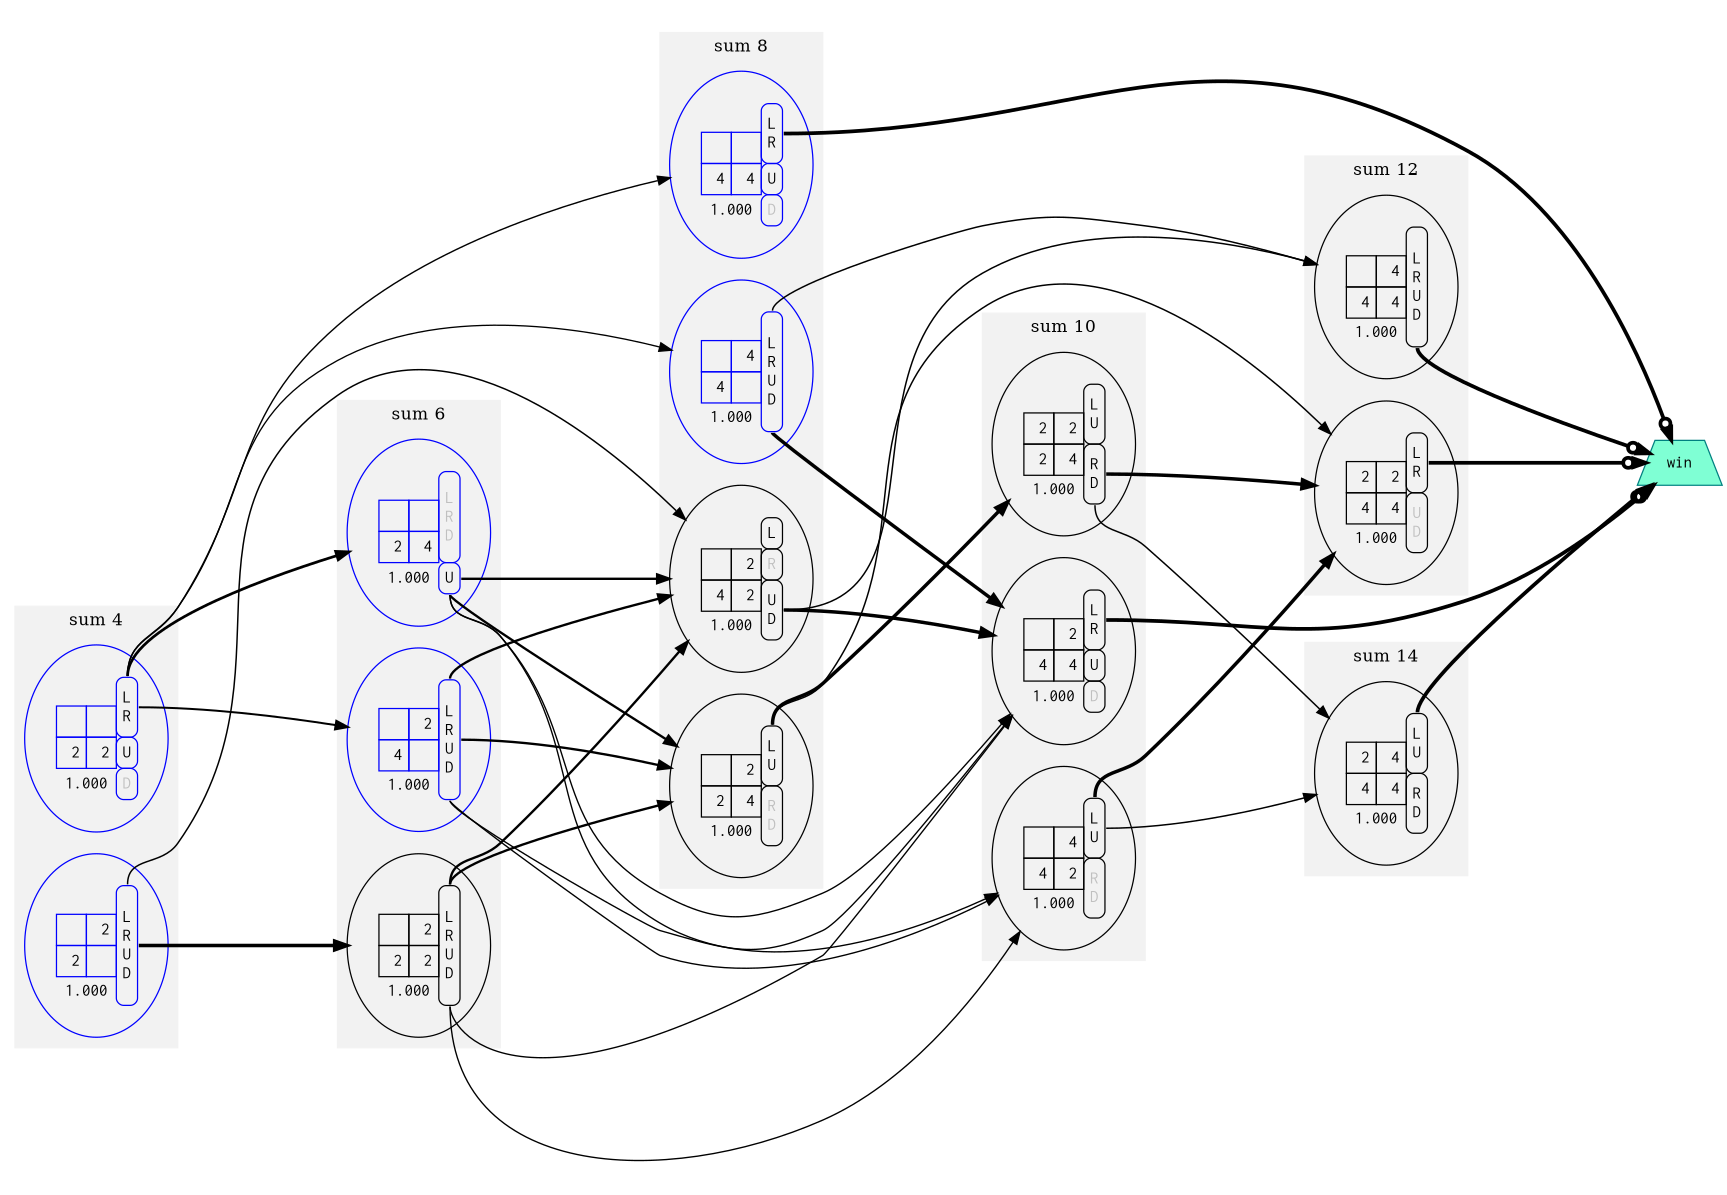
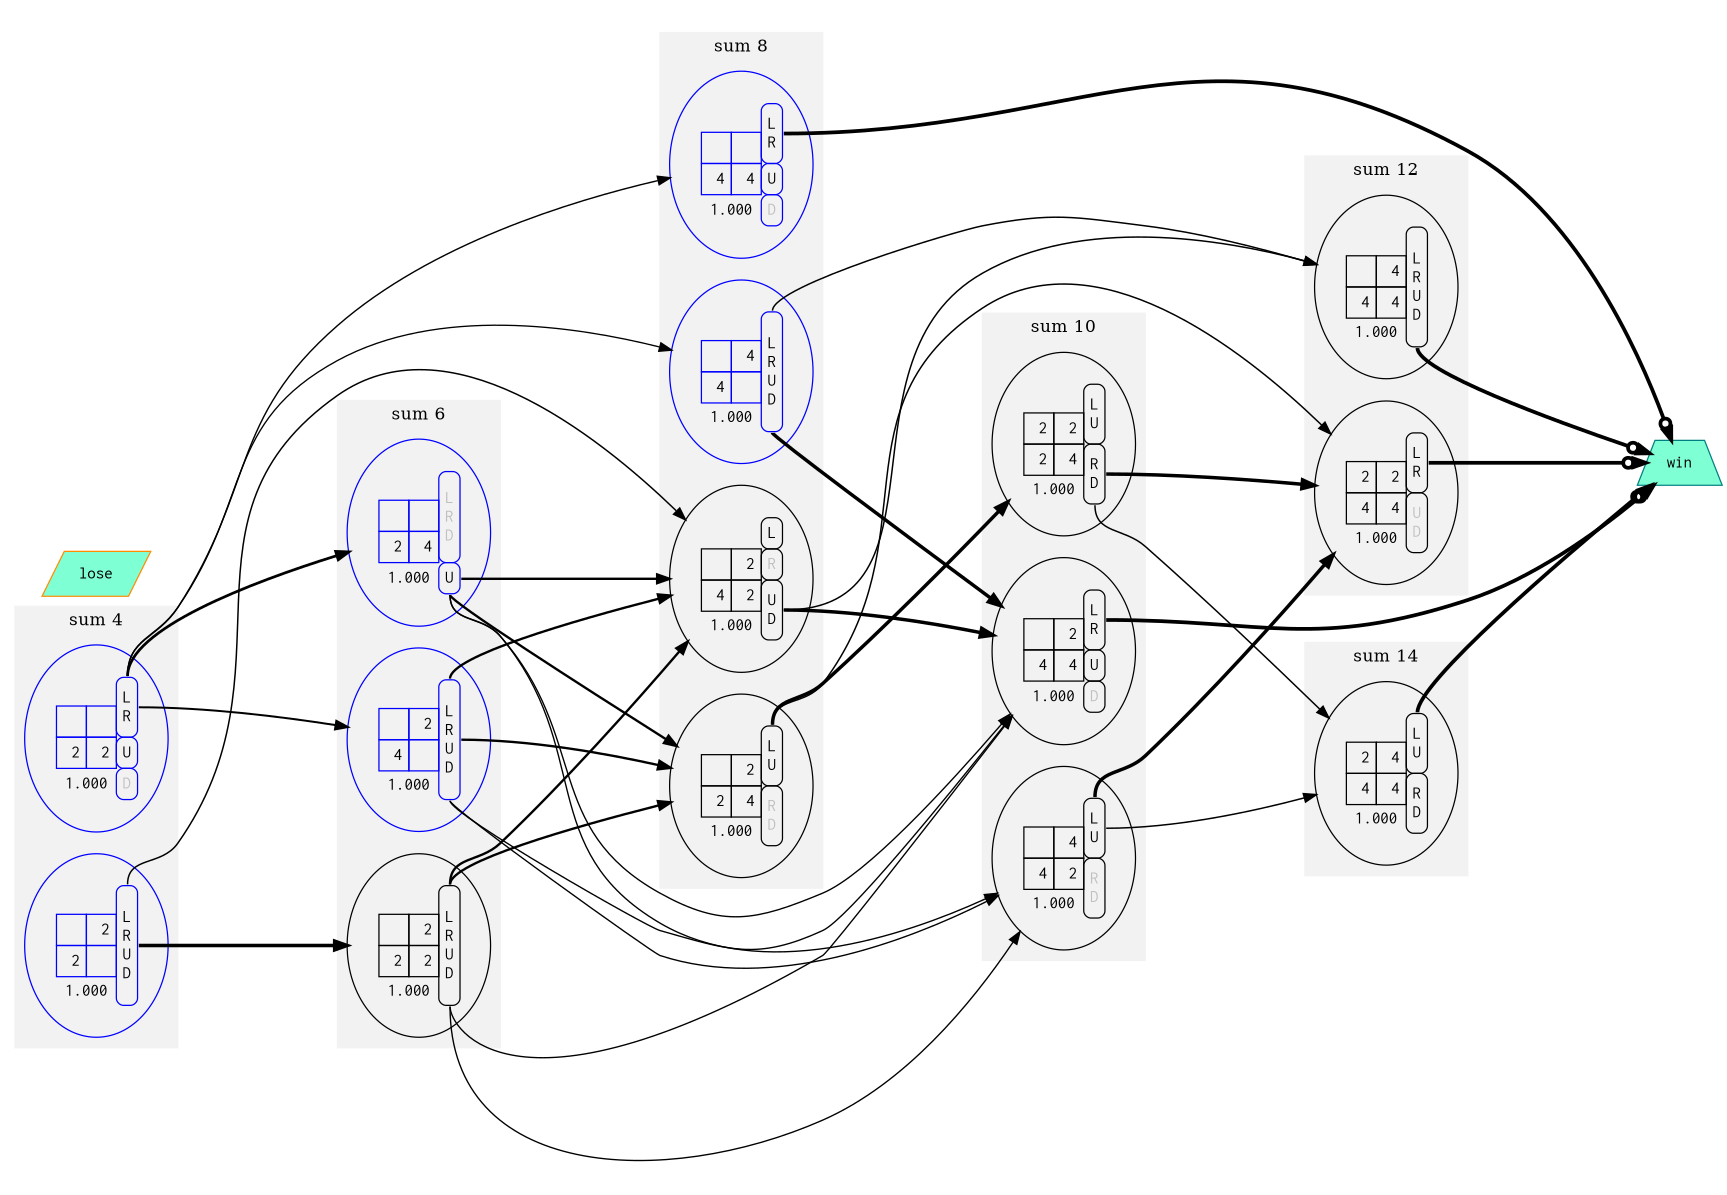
node "lose": added
